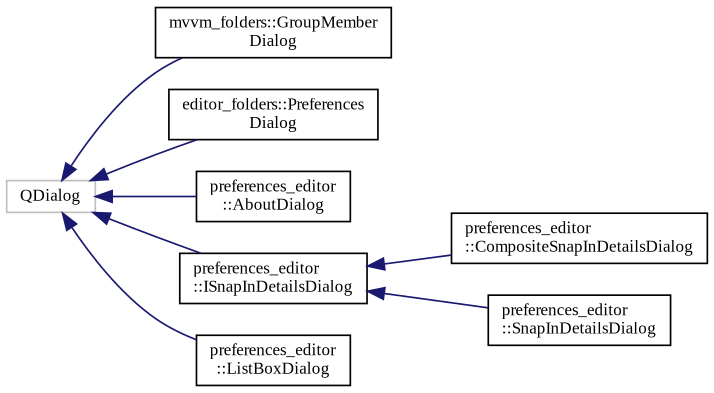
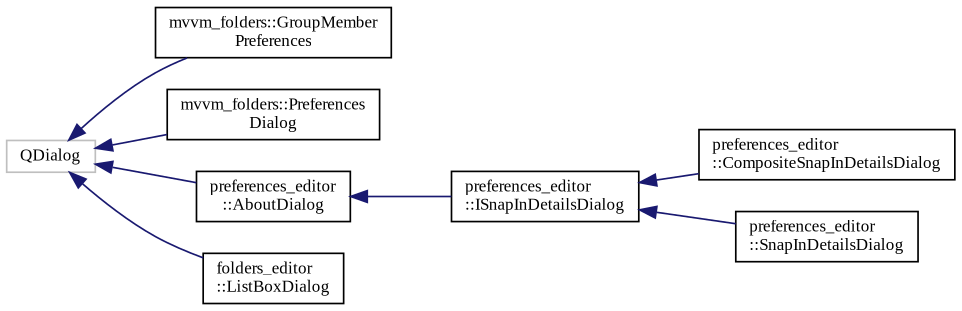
node "mvvm_folders::GroupMember Dialog": label "mvvm_folders::GroupMember Dialog" -> "mvvm_folders::GroupMember Preferences"
node "editor_folders::Preferences Dialog": label "editor_folders::Preferences Dialog" -> "mvvm_folders::Preferences Dialog"
edge "preferences_editor ::ISnapInDetailsDialog" -> "QDialog": now "preferences_editor ::ISnapInDetailsDialog" -> "preferences_editor ::AboutDialog"
node "preferences_editor ::ListBoxDialog": label "preferences_editor ::ListBoxDialog" -> "folders_editor ::ListBoxDialog"
